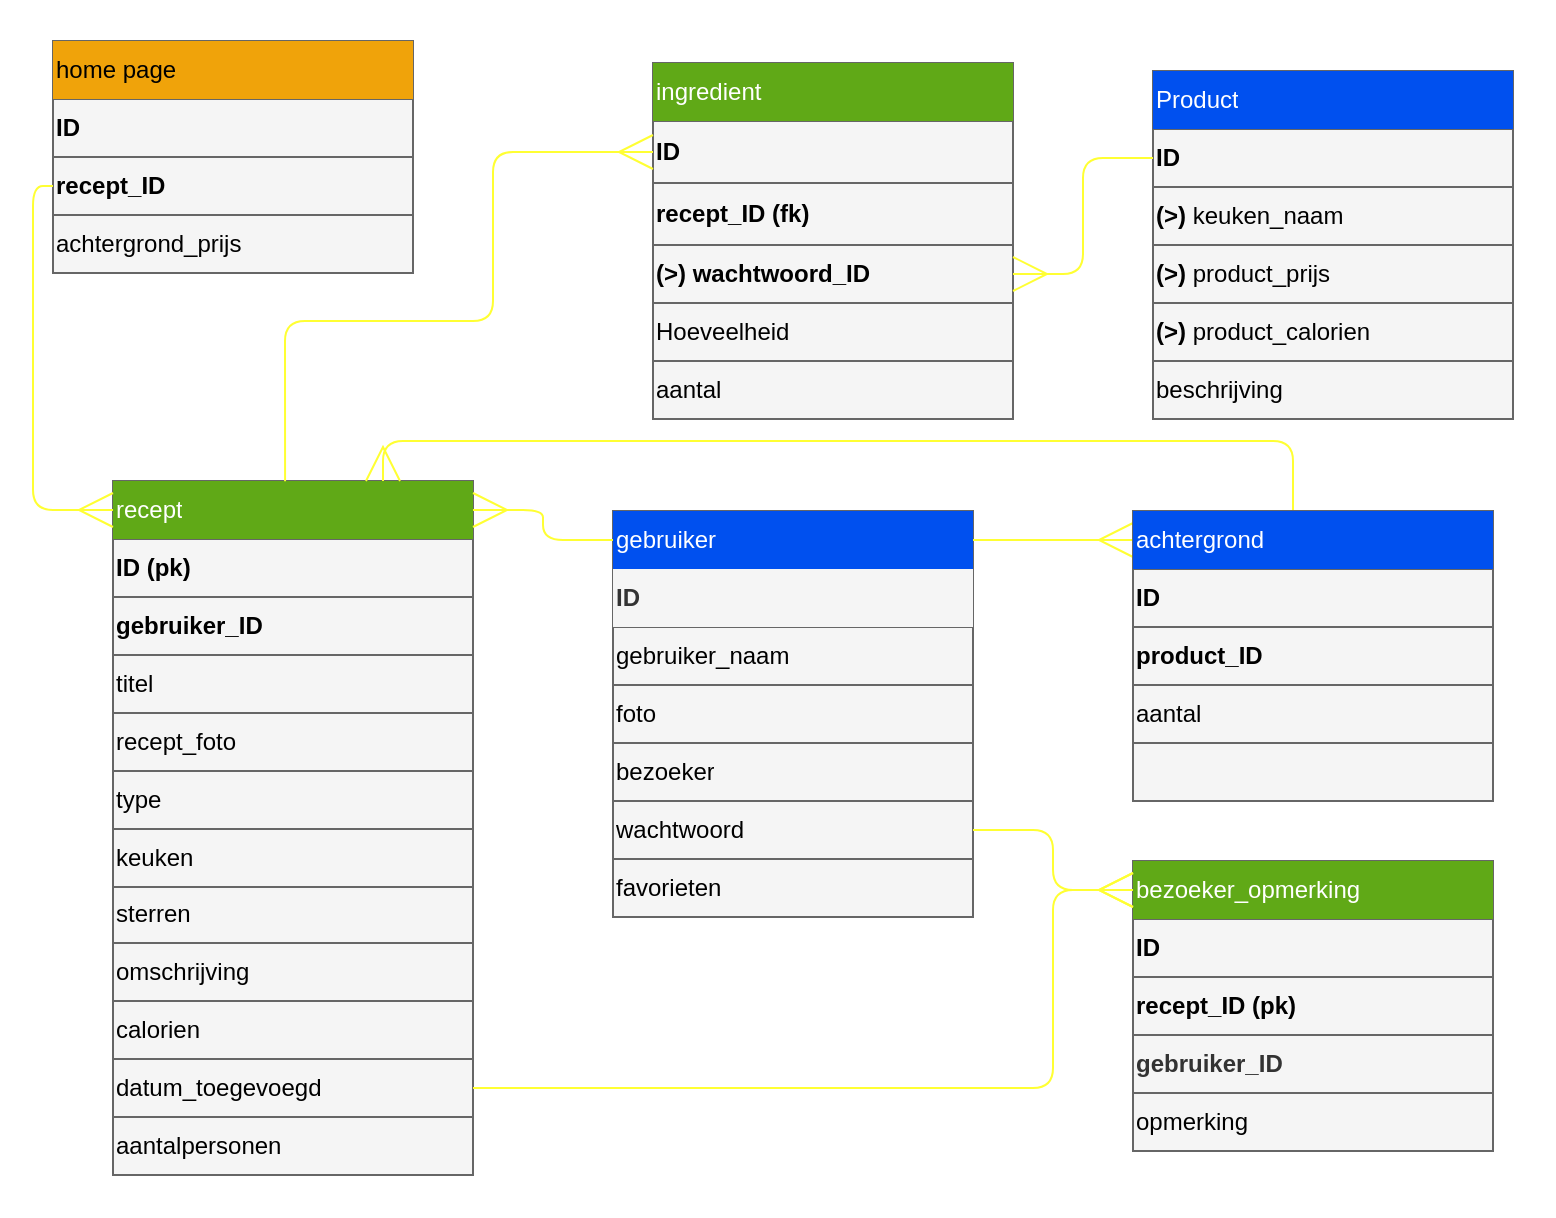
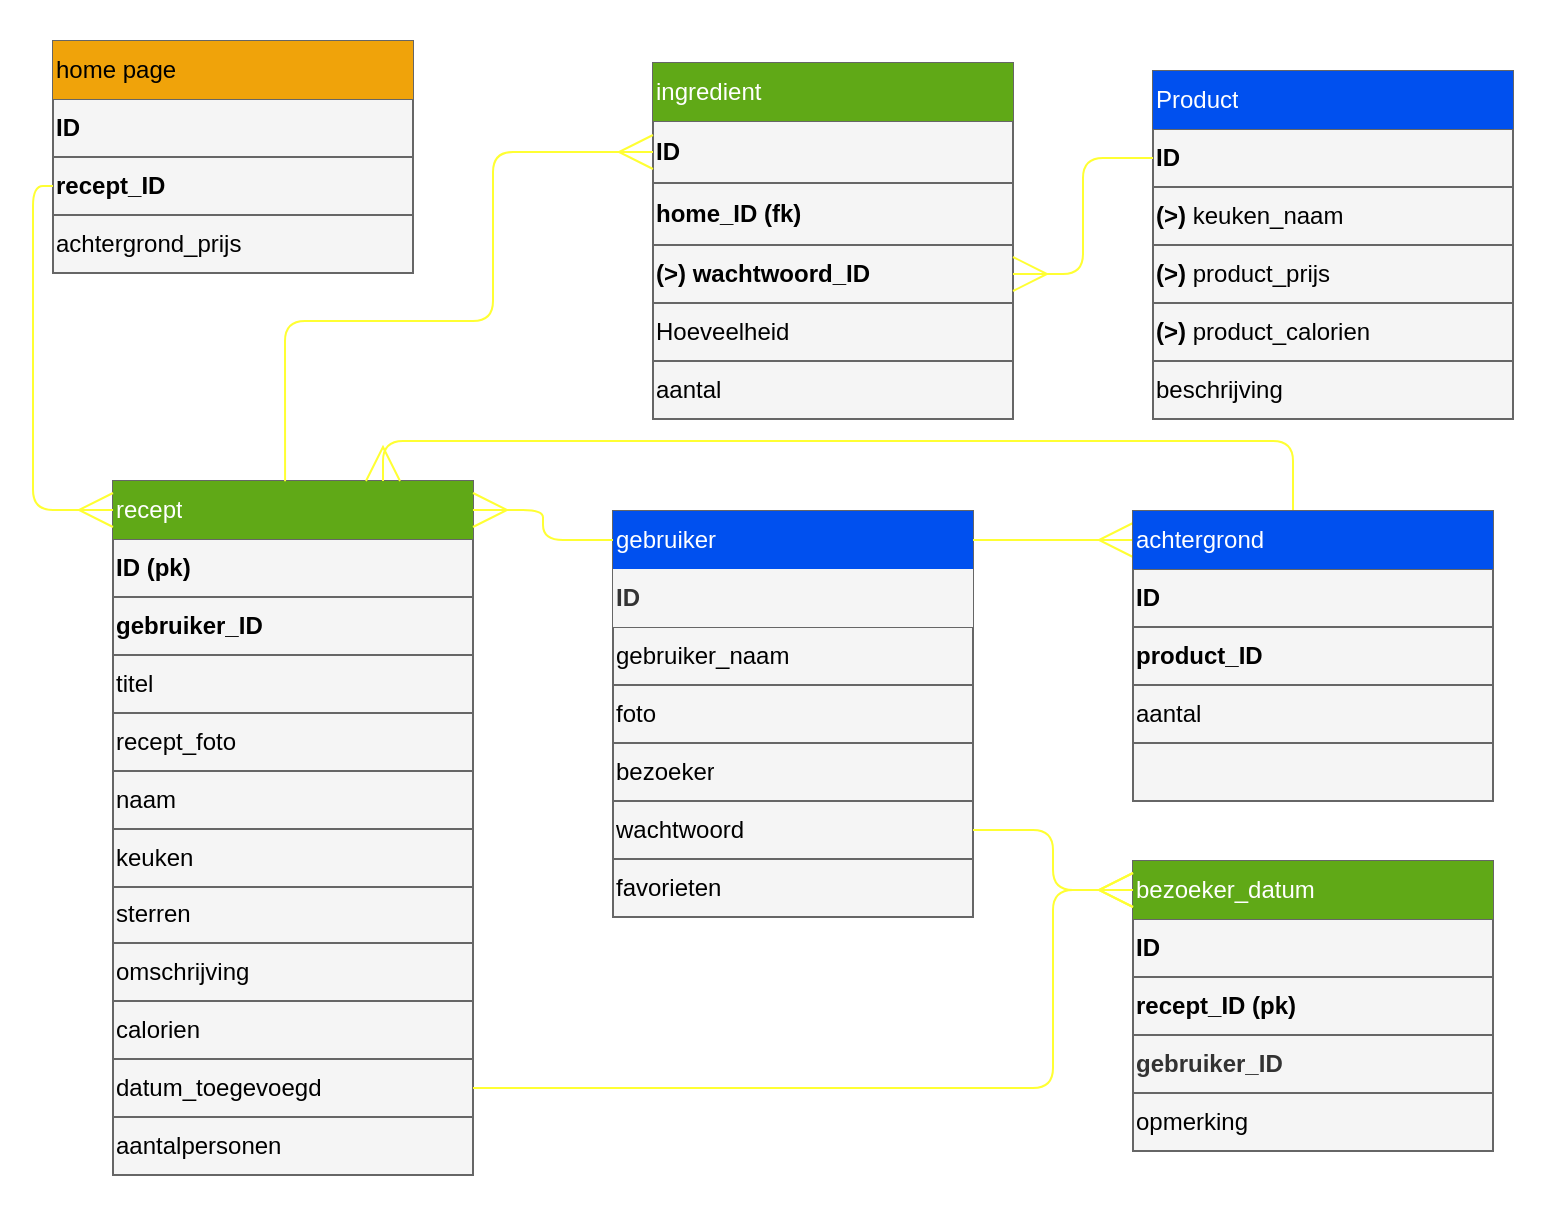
node "recept_ID (fk)": label "recept_ID (fk)" -> "home_ID (fk)"
node "type": label "type" -> "naam"
node "bezoeker_opmerking": label "bezoeker_opmerking" -> "bezoeker_datum"
